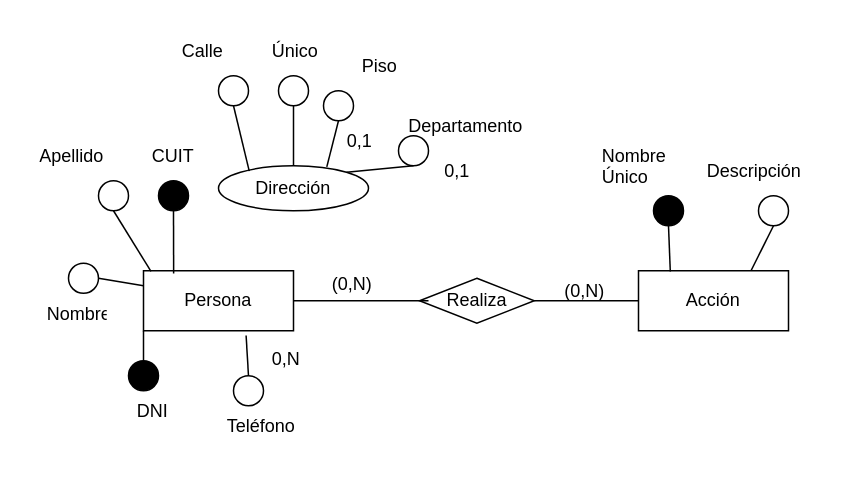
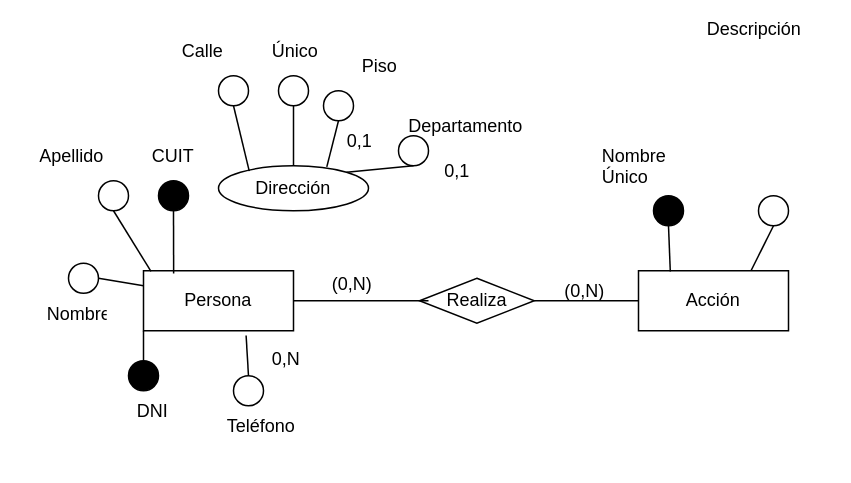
node "Descripción": moved (758, 173) -> (758, 31)
